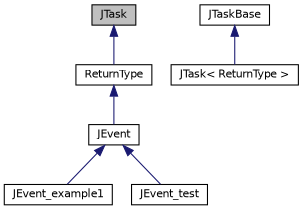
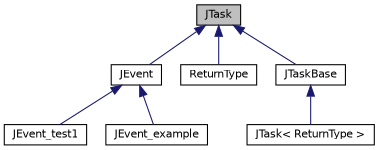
edge "JTaskBase" -> "JTask": added
edge "JEvent" -> "ReturnType": now "JEvent" -> "JTask"
node "JEvent_example1": label "JEvent_example1" -> "JEvent_test1"
node "JEvent_test": label "JEvent_test" -> "JEvent_example"
